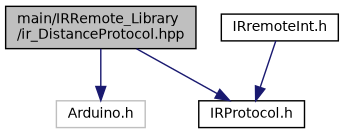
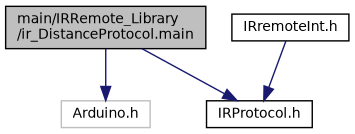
node "main/IRRemote_Library /ir_DistanceProtocol.hpp": label "main/IRRemote_Library /ir_DistanceProtocol.hpp" -> "main/IRRemote_Library /ir_DistanceProtocol.main"
